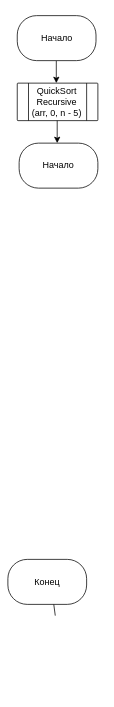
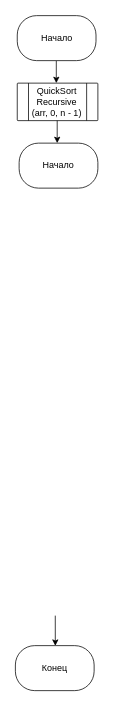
node "QuickSort Recursive (arr, 0, n - 5)": label "QuickSort Recursive (arr, 0, n - 5)" -> "QuickSort Recursive (arr, 0, n - 1)"
node "Конец": moved (47, 582) -> (55, 668)
